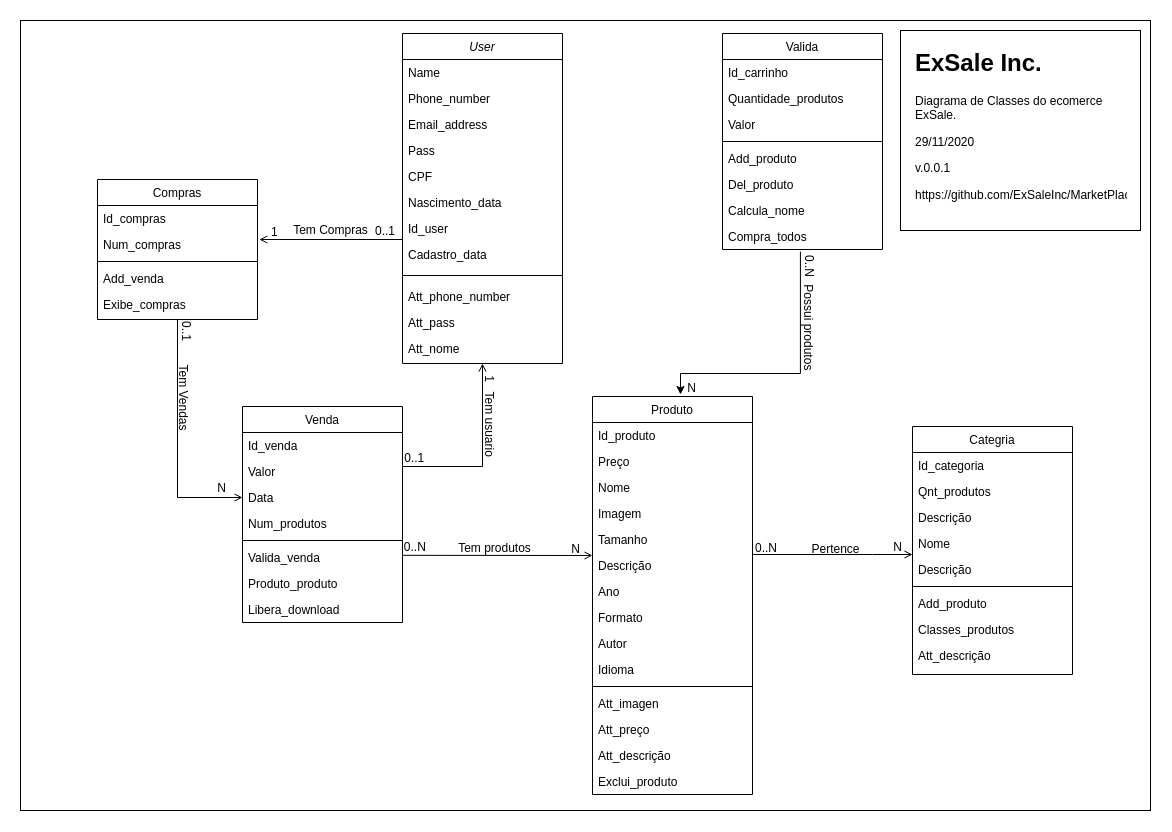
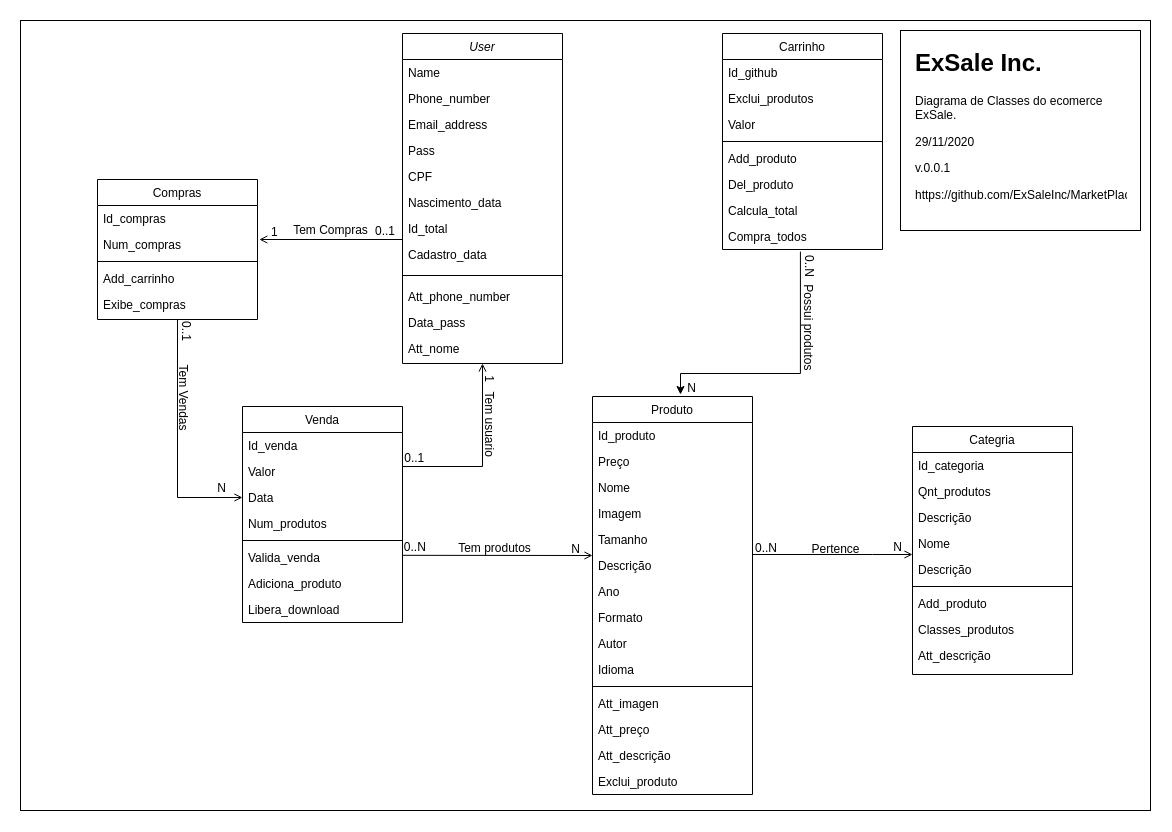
node "Valida": label "Valida" -> "Carrinho"
node "Id_carrinho": label "Id_carrinho" -> "Id_github"
node "Quantidade_produtos": label "Quantidade_produtos" -> "Exclui_produtos"
node "Calcula_nome": label "Calcula_nome" -> "Calcula_total"
node "Id_user": label "Id_user" -> "Id_total"
node "Add_venda": label "Add_venda" -> "Add_carrinho"
node "Att_pass": label "Att_pass" -> "Data_pass"
node "Produto_produto": label "Produto_produto" -> "Adiciona_produto"
